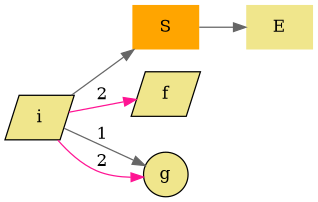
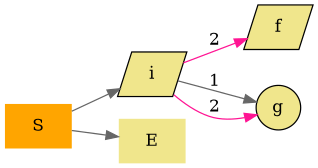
edge "i" -> "S": reversed
